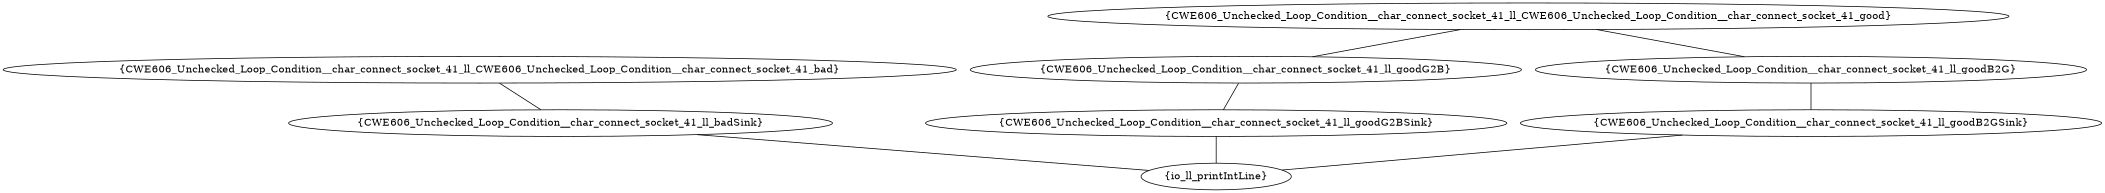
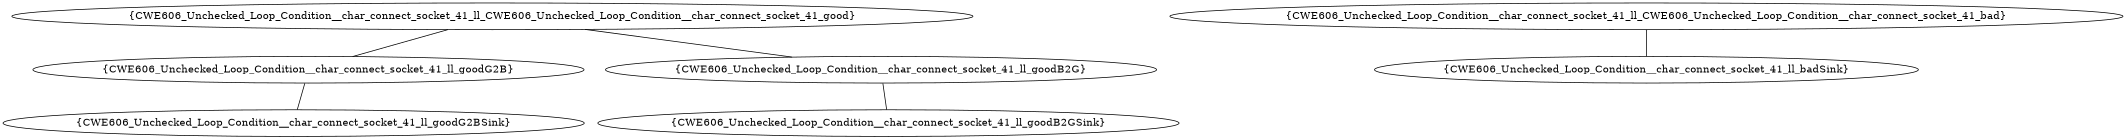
node "{io_ll_printIntLine}": removed
